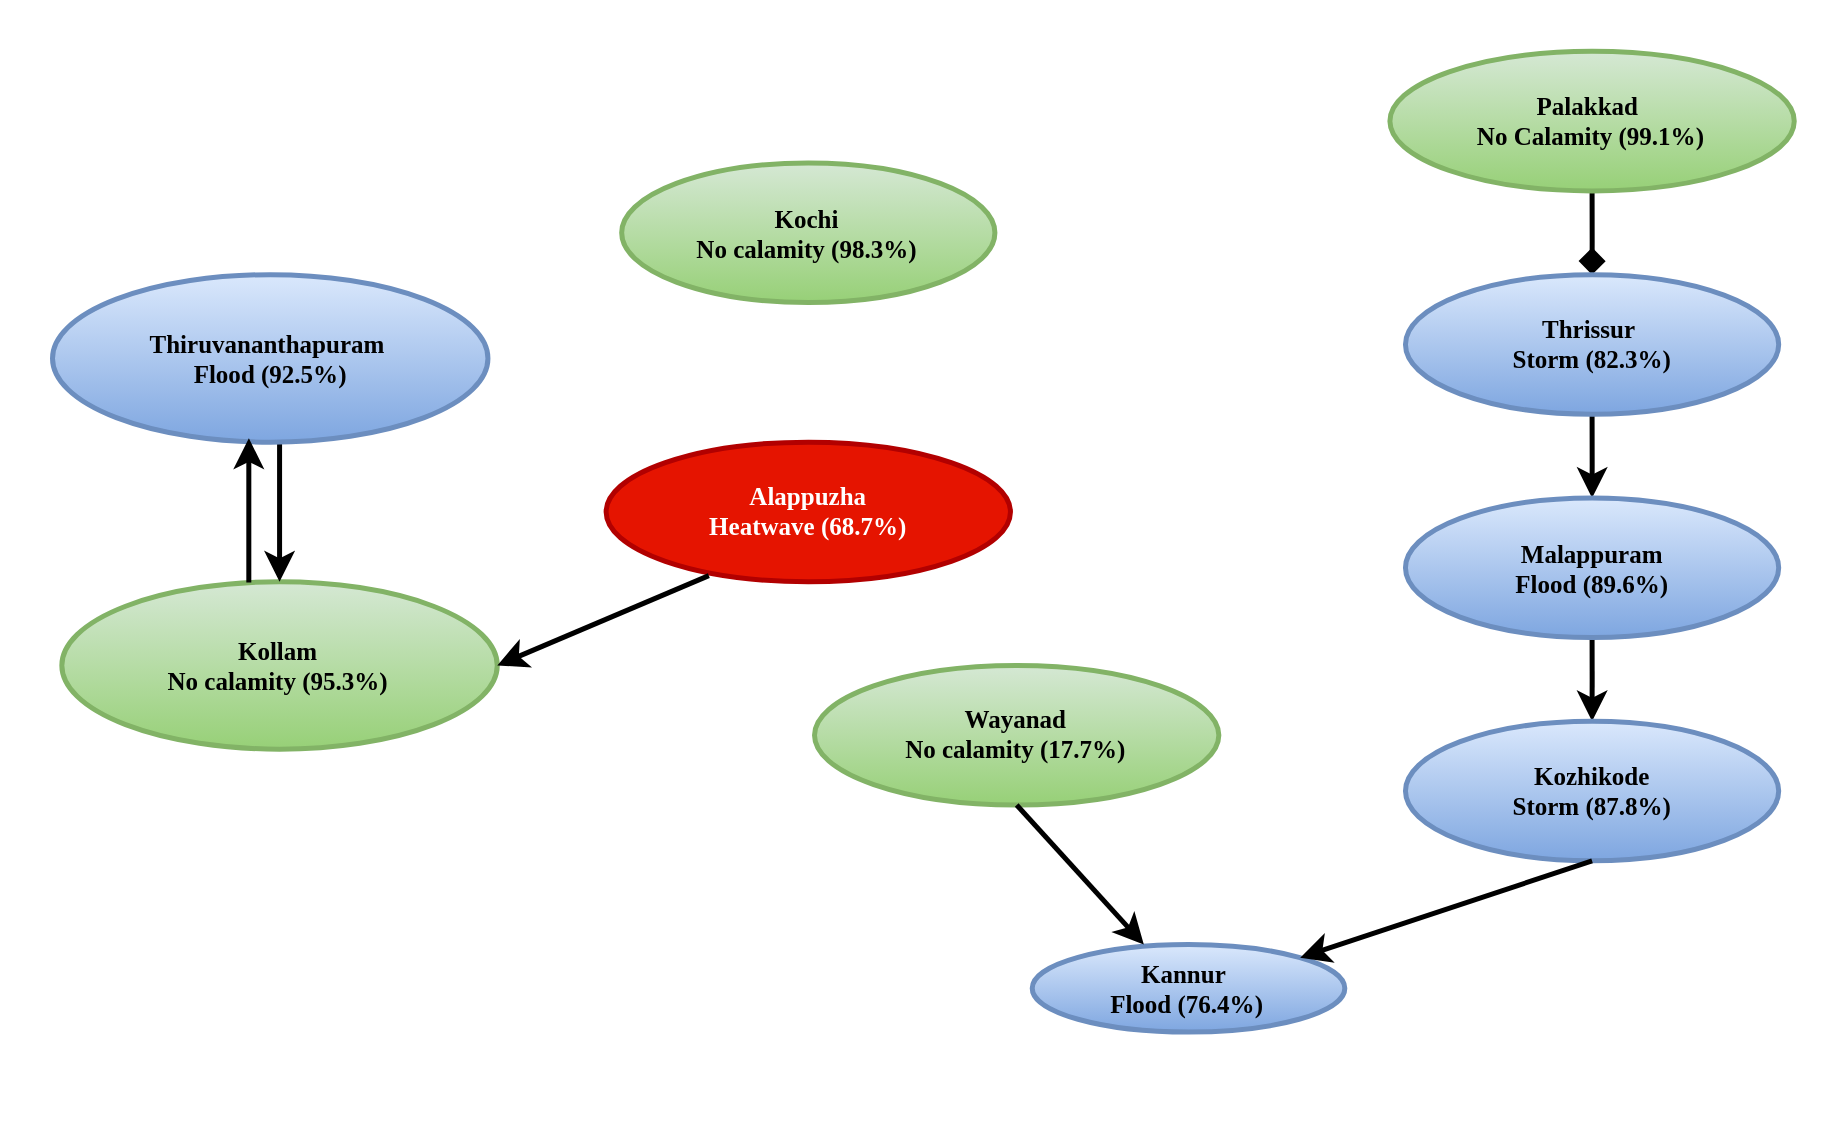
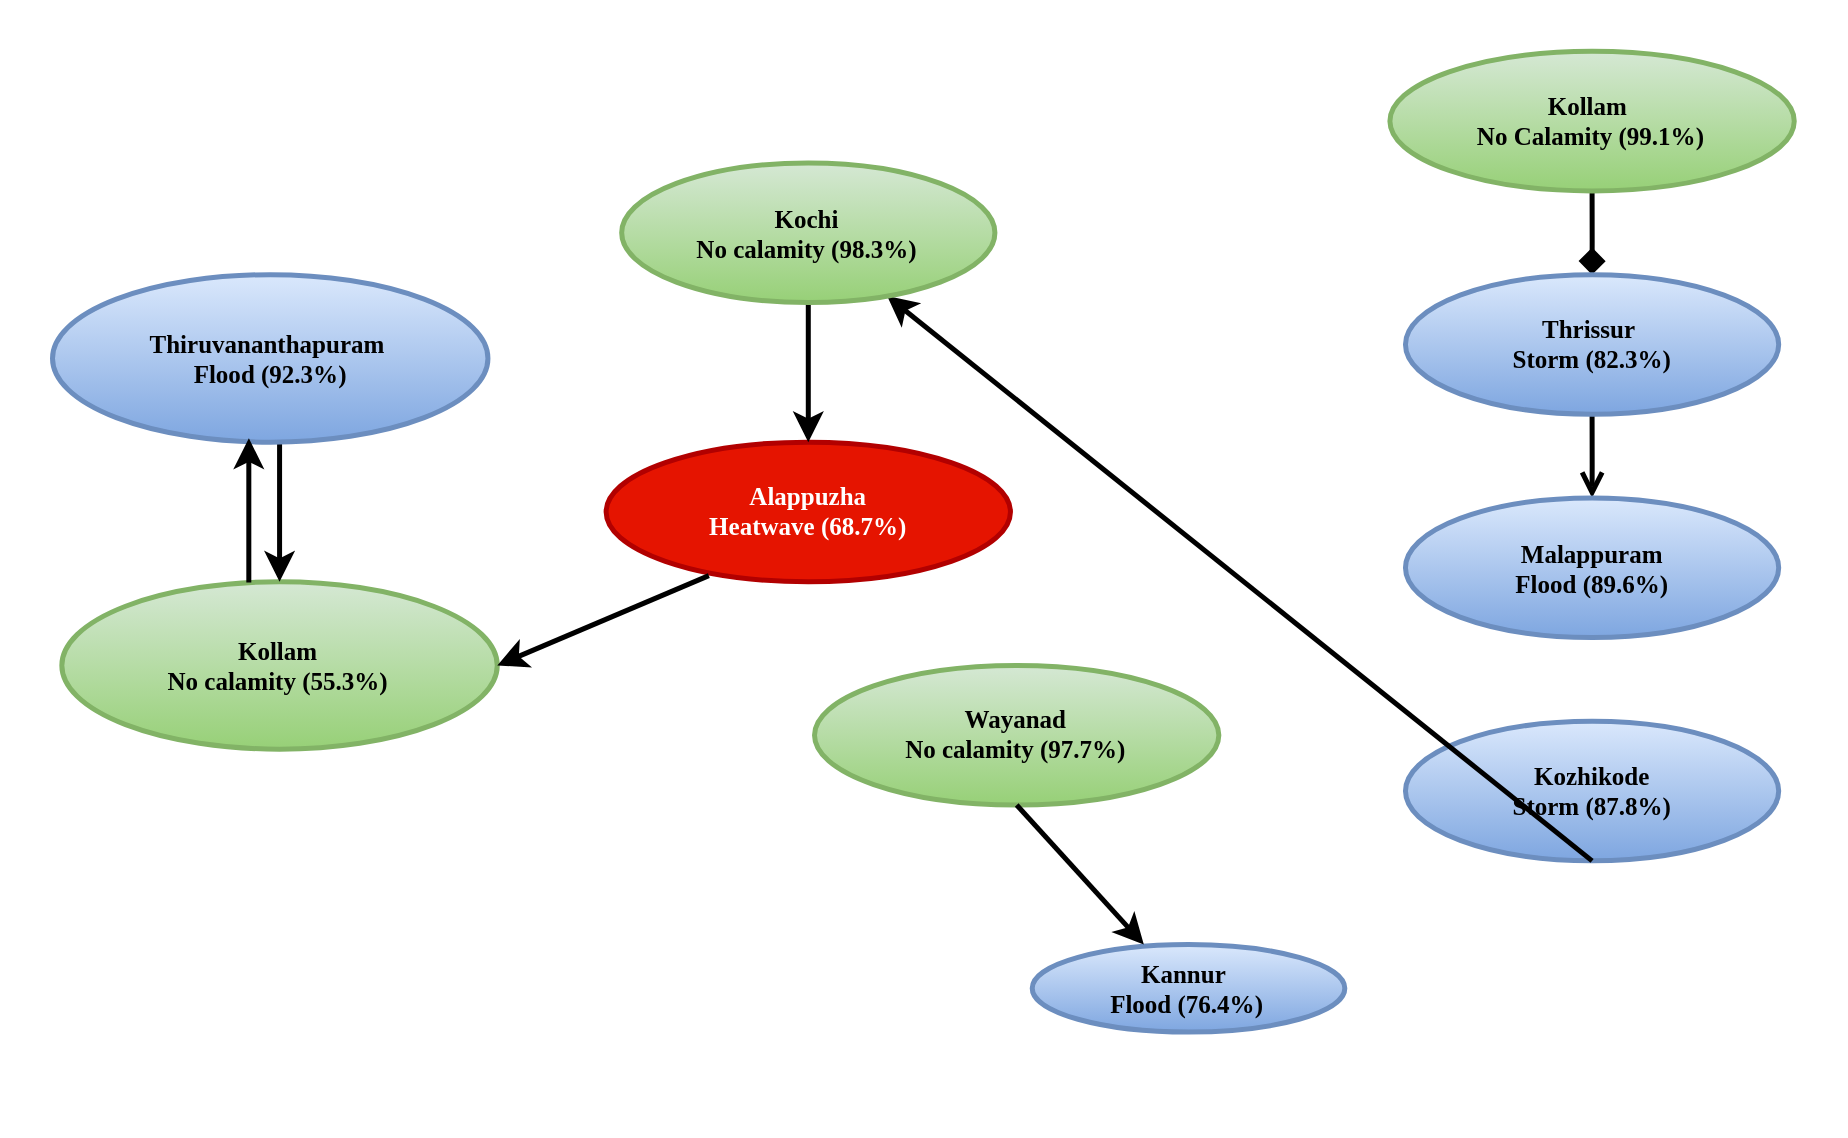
node "Palakkad No Calamity (99.1%)": label "Palakkad No Calamity (99.1%)" -> "Kollam No Calamity (99.1%)"
node "Thiruvananthapuram Flood (92.5%)": label "Thiruvananthapuram Flood (92.5%)" -> "Thiruvananthapuram Flood (92.3%)"
edge "Kochi No calamity (98.3%)" -> "Alappuzha Heatwave (68.7%)": added
edge "Thrissur Storm (82.3%)" -> "Malappuram Flood (89.6%)": arrowhead classic -> open
node "Kollam No calamity (95.3%)": label "Kollam No calamity (95.3%)" -> "Kollam No calamity (55.3%)"
edge "Malappuram Flood (89.6%)" -> "Kozhikode Storm (87.8%)": removed
node "Wayanad No calamity (17.7%)": label "Wayanad No calamity (17.7%)" -> "Wayanad No calamity (97.7%)"
edge "Kozhikode Storm (87.8%)" -> "Kannur Flood (76.4%)": now "Kozhikode Storm (87.8%)" -> "Kochi No calamity (98.3%)"
